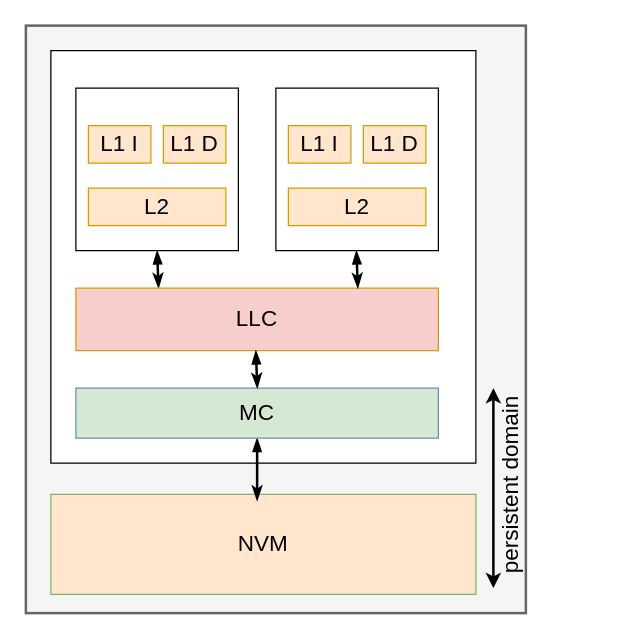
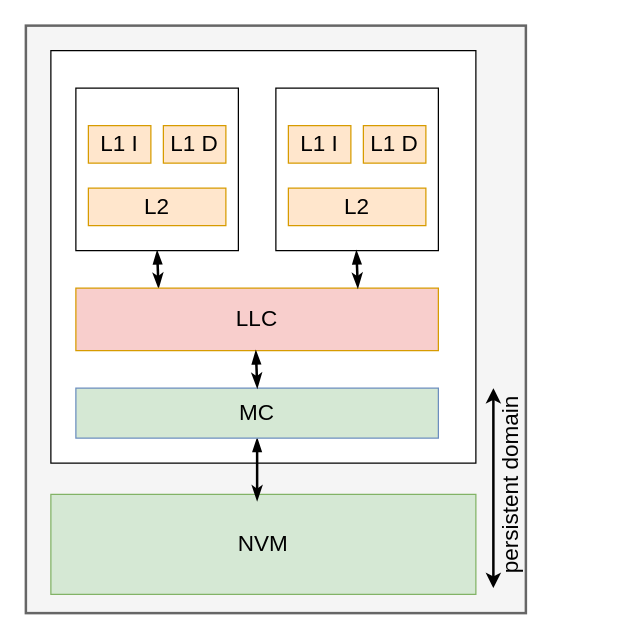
node "NVM": fillcolor #ffe6cc -> #d5e8d4
